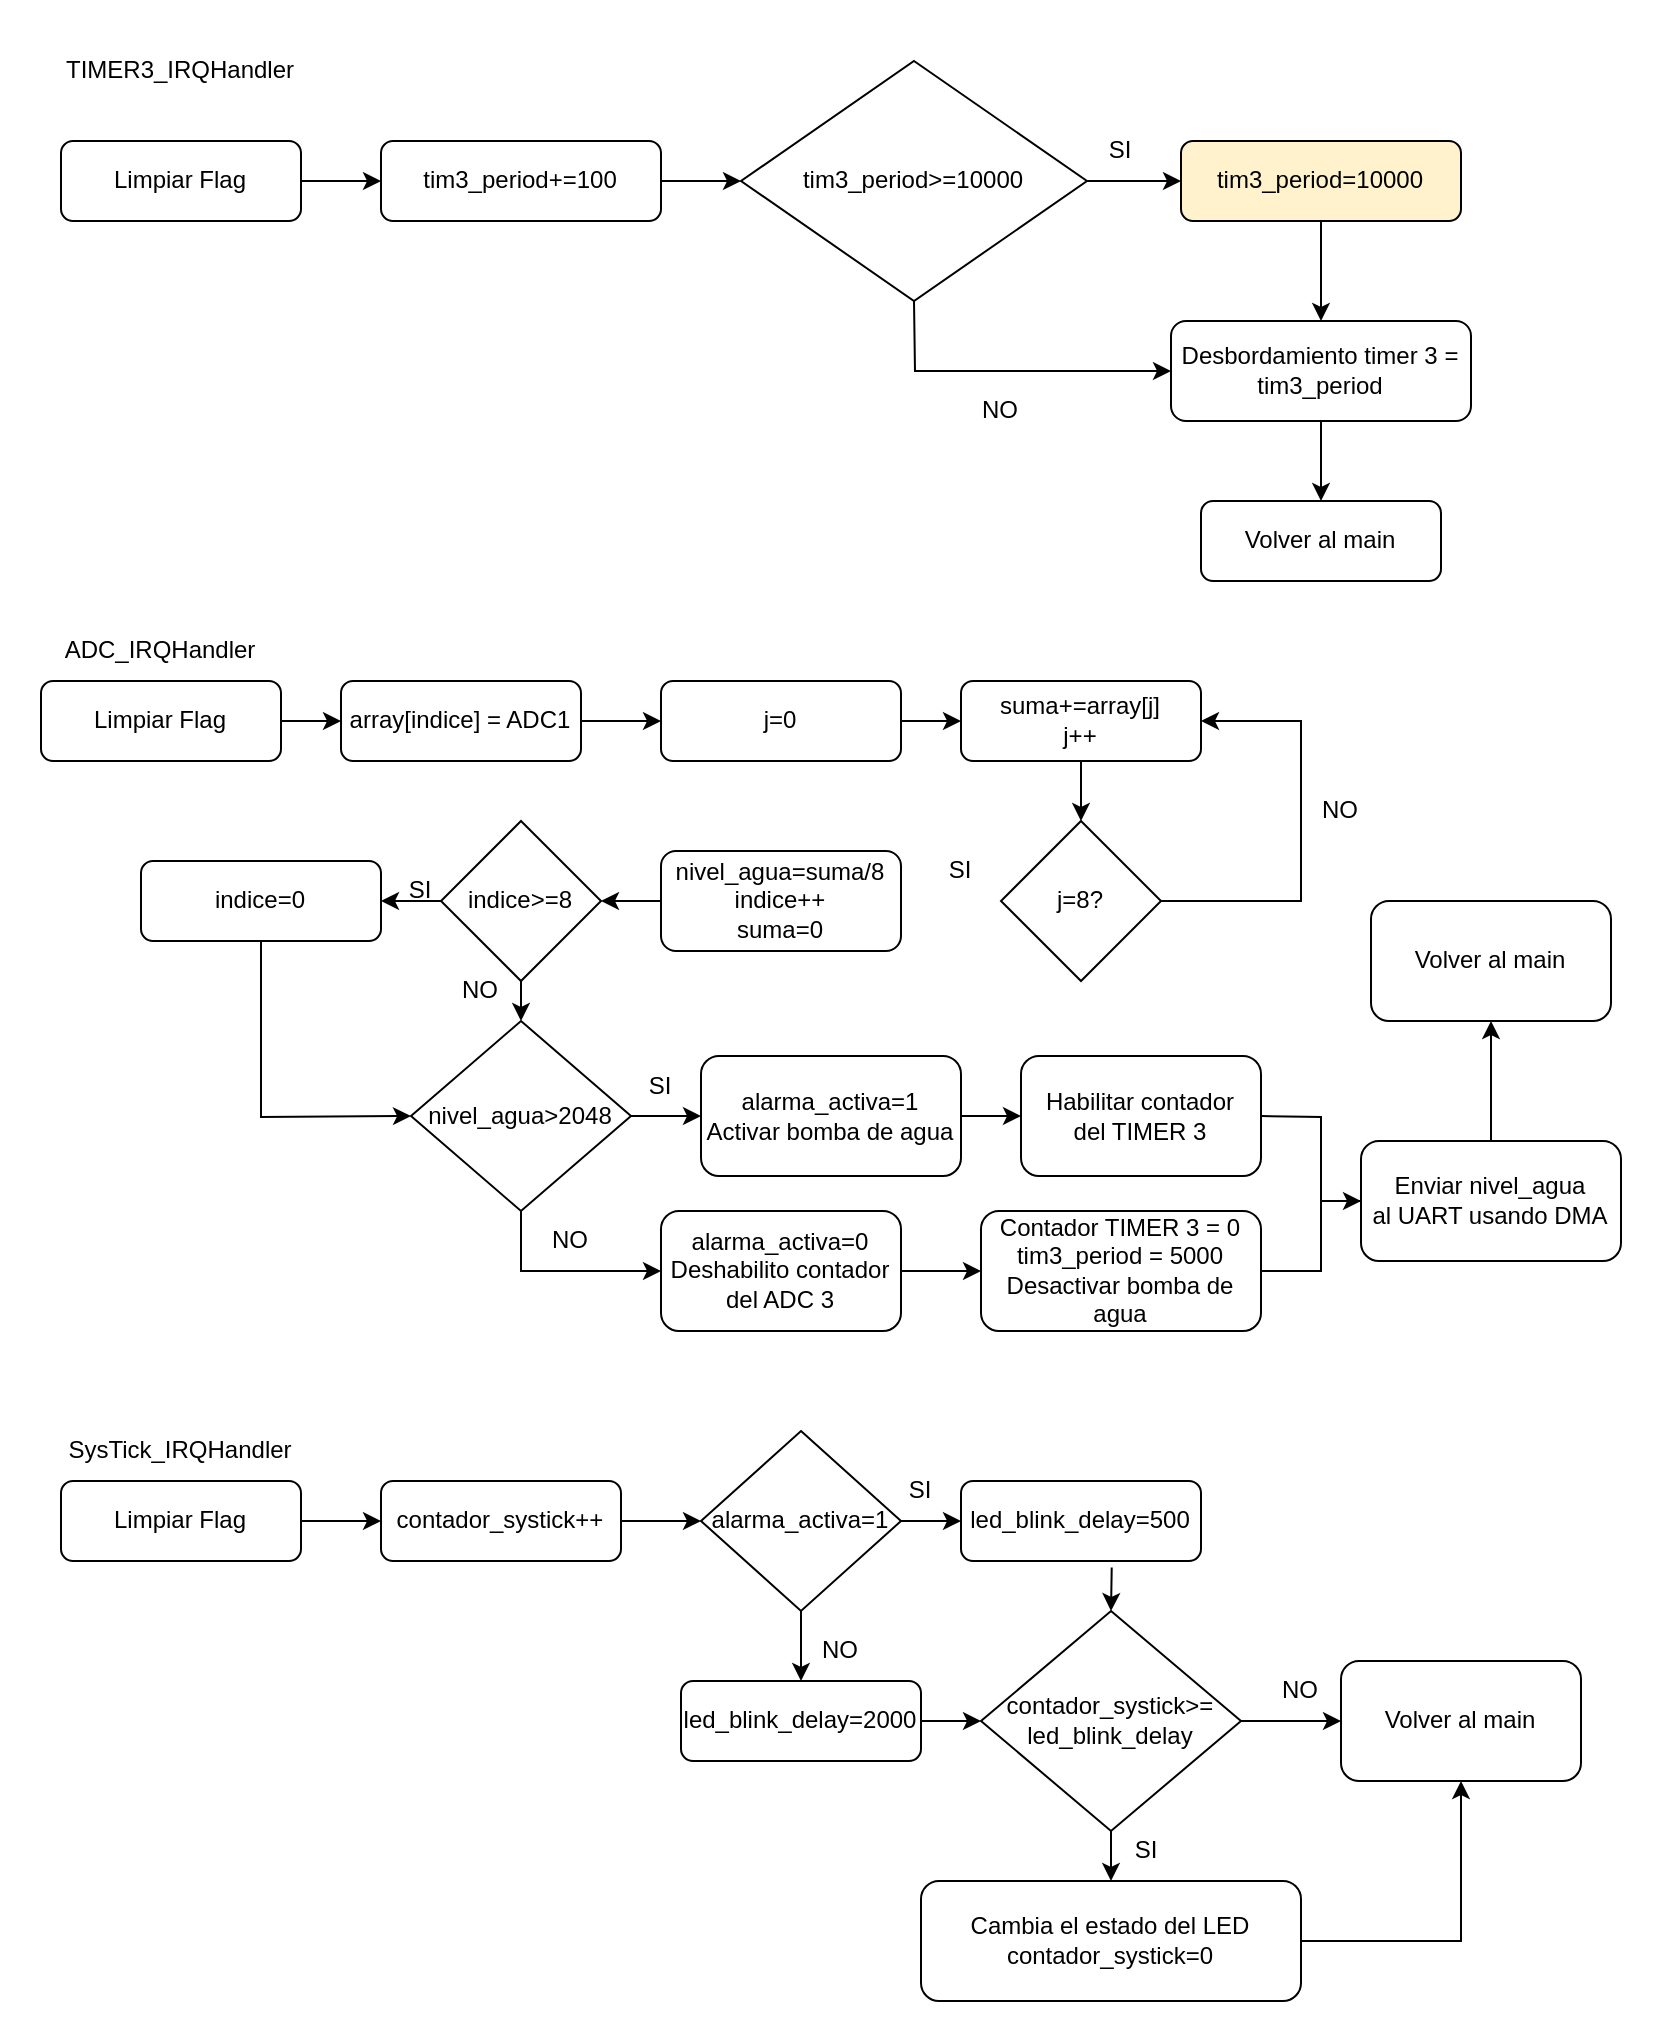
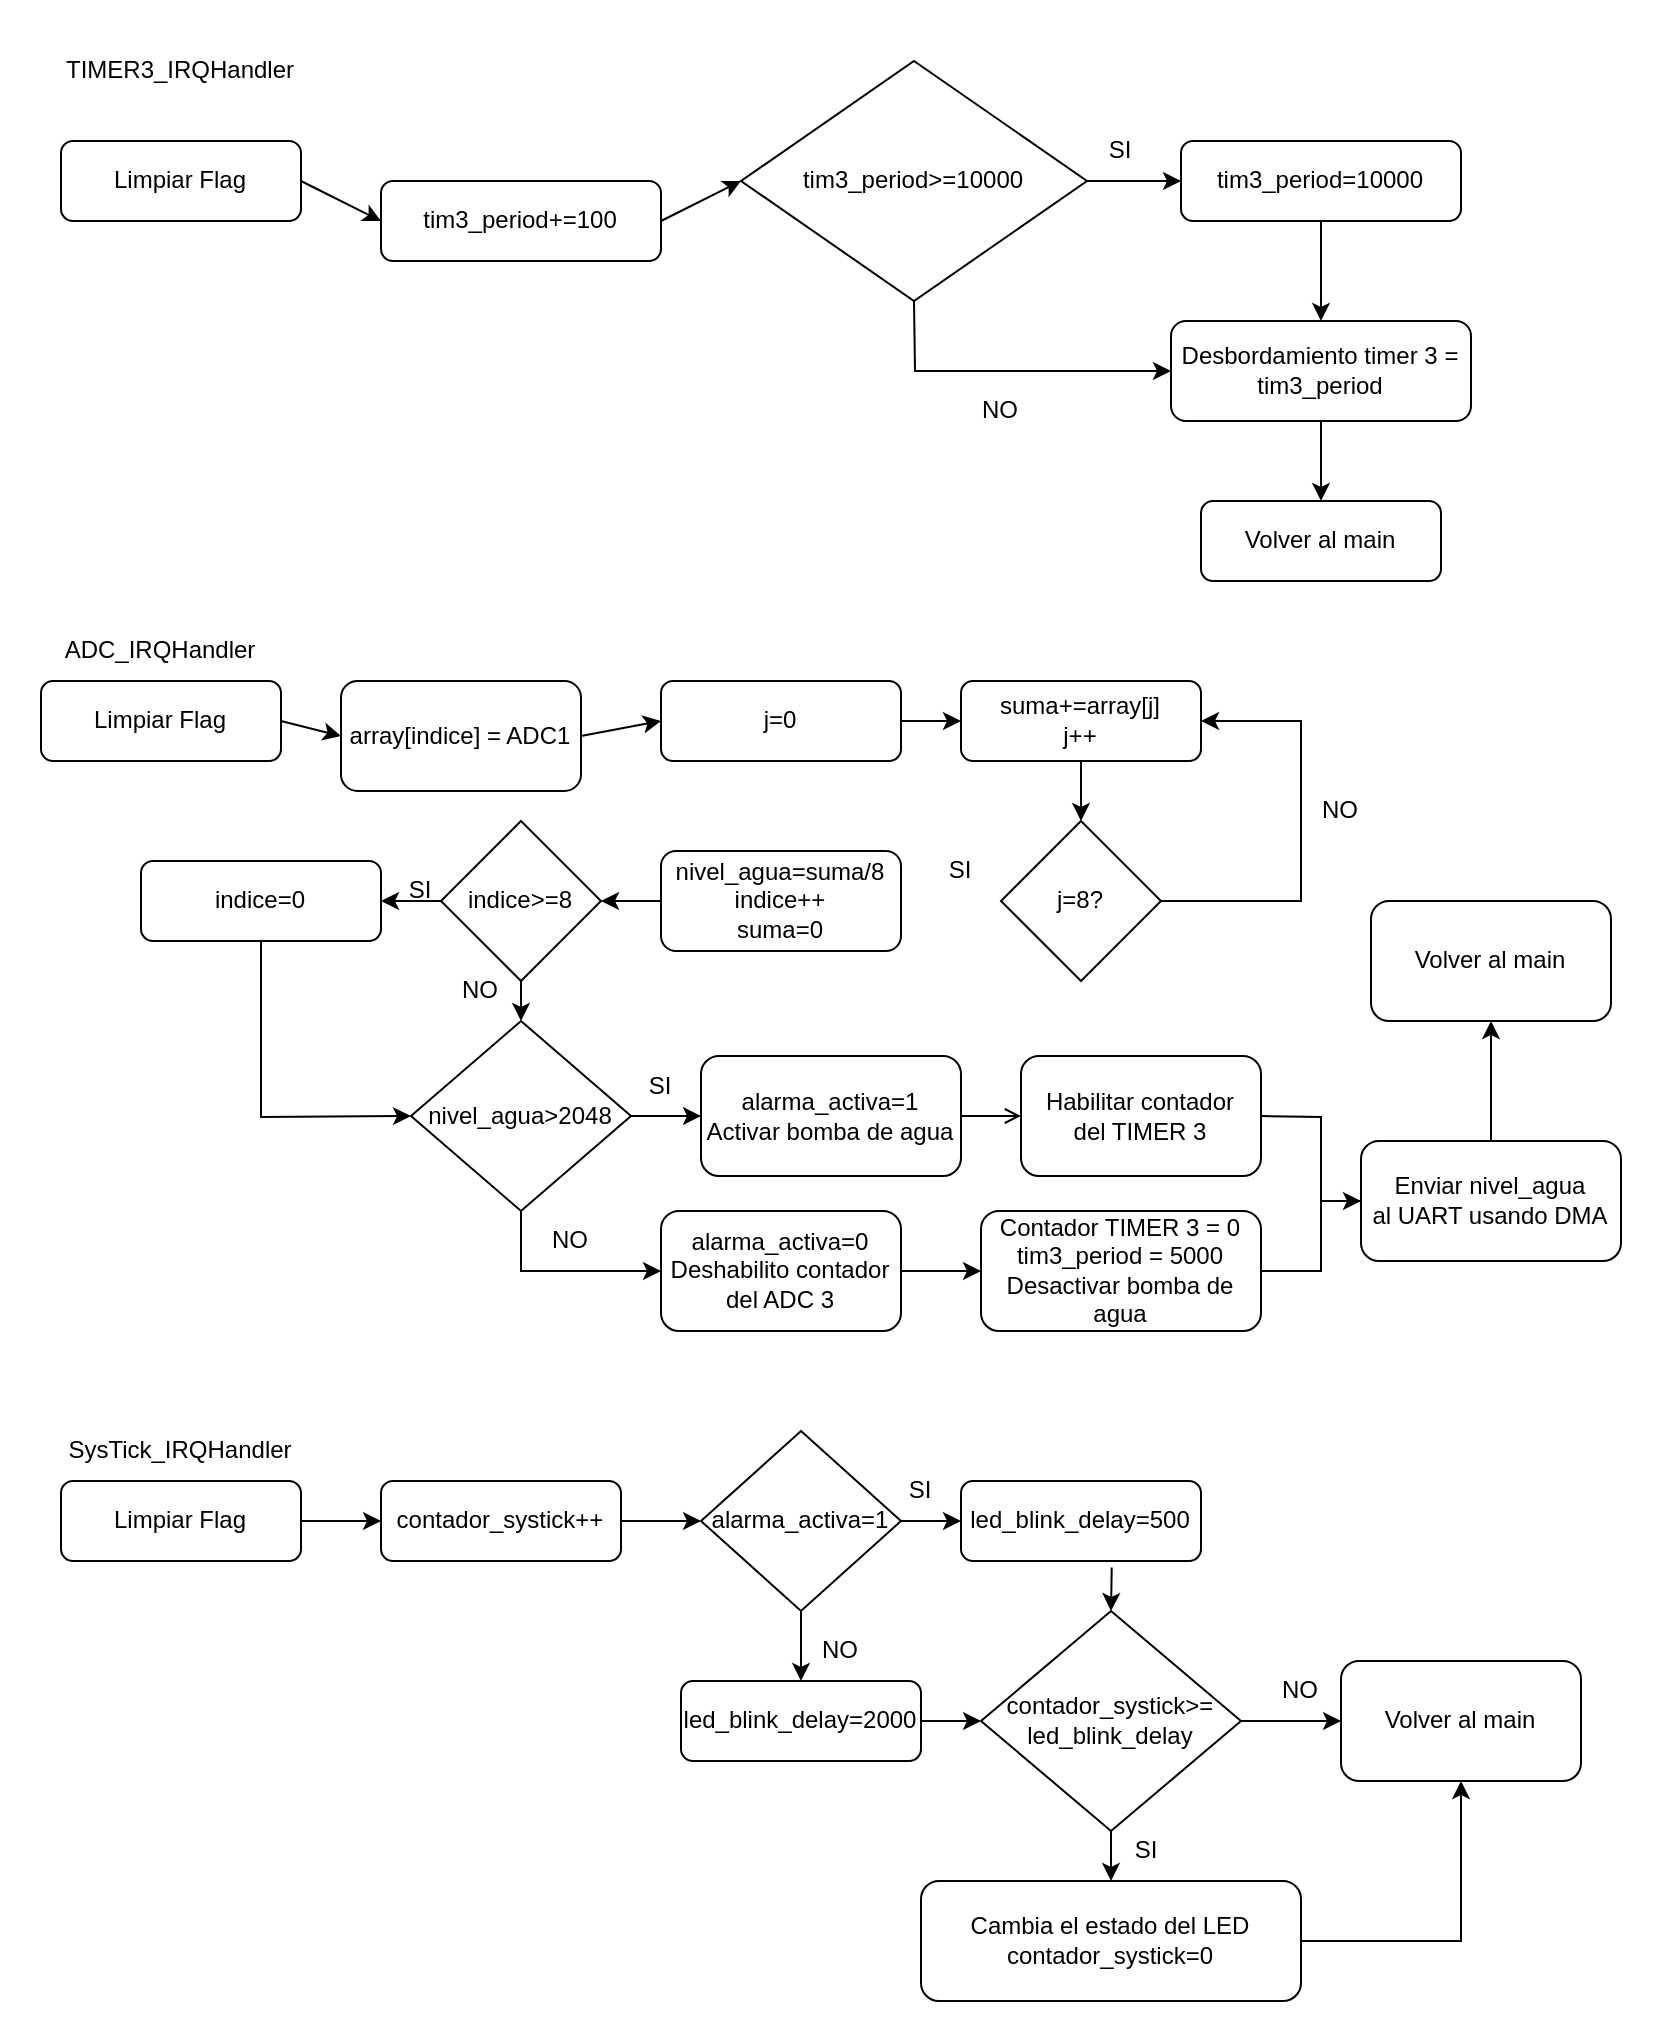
node "tim3_period+=100": moved (521, 181) -> (521, 221)
node "tim3_period=10000": fillcolor #fff2cc -> #ffffff
node "array[indice] = ADC1": size 240x80 -> 240x110
edge "alarma_activa=1 Activar bomba de agua" -> "Habilitar contador del TIMER 3": arrowhead classic -> open
